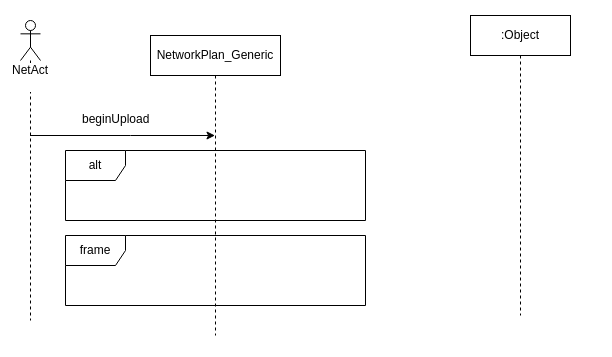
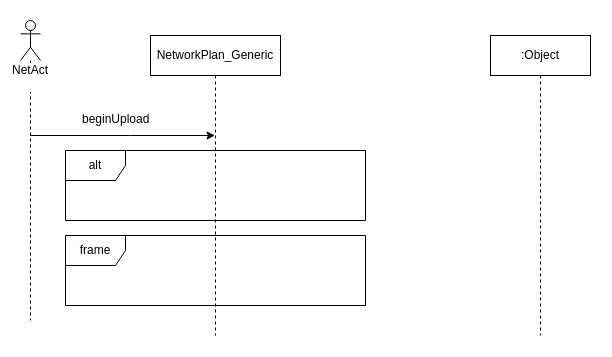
node ":Object": moved (521, 166) -> (541, 186)
